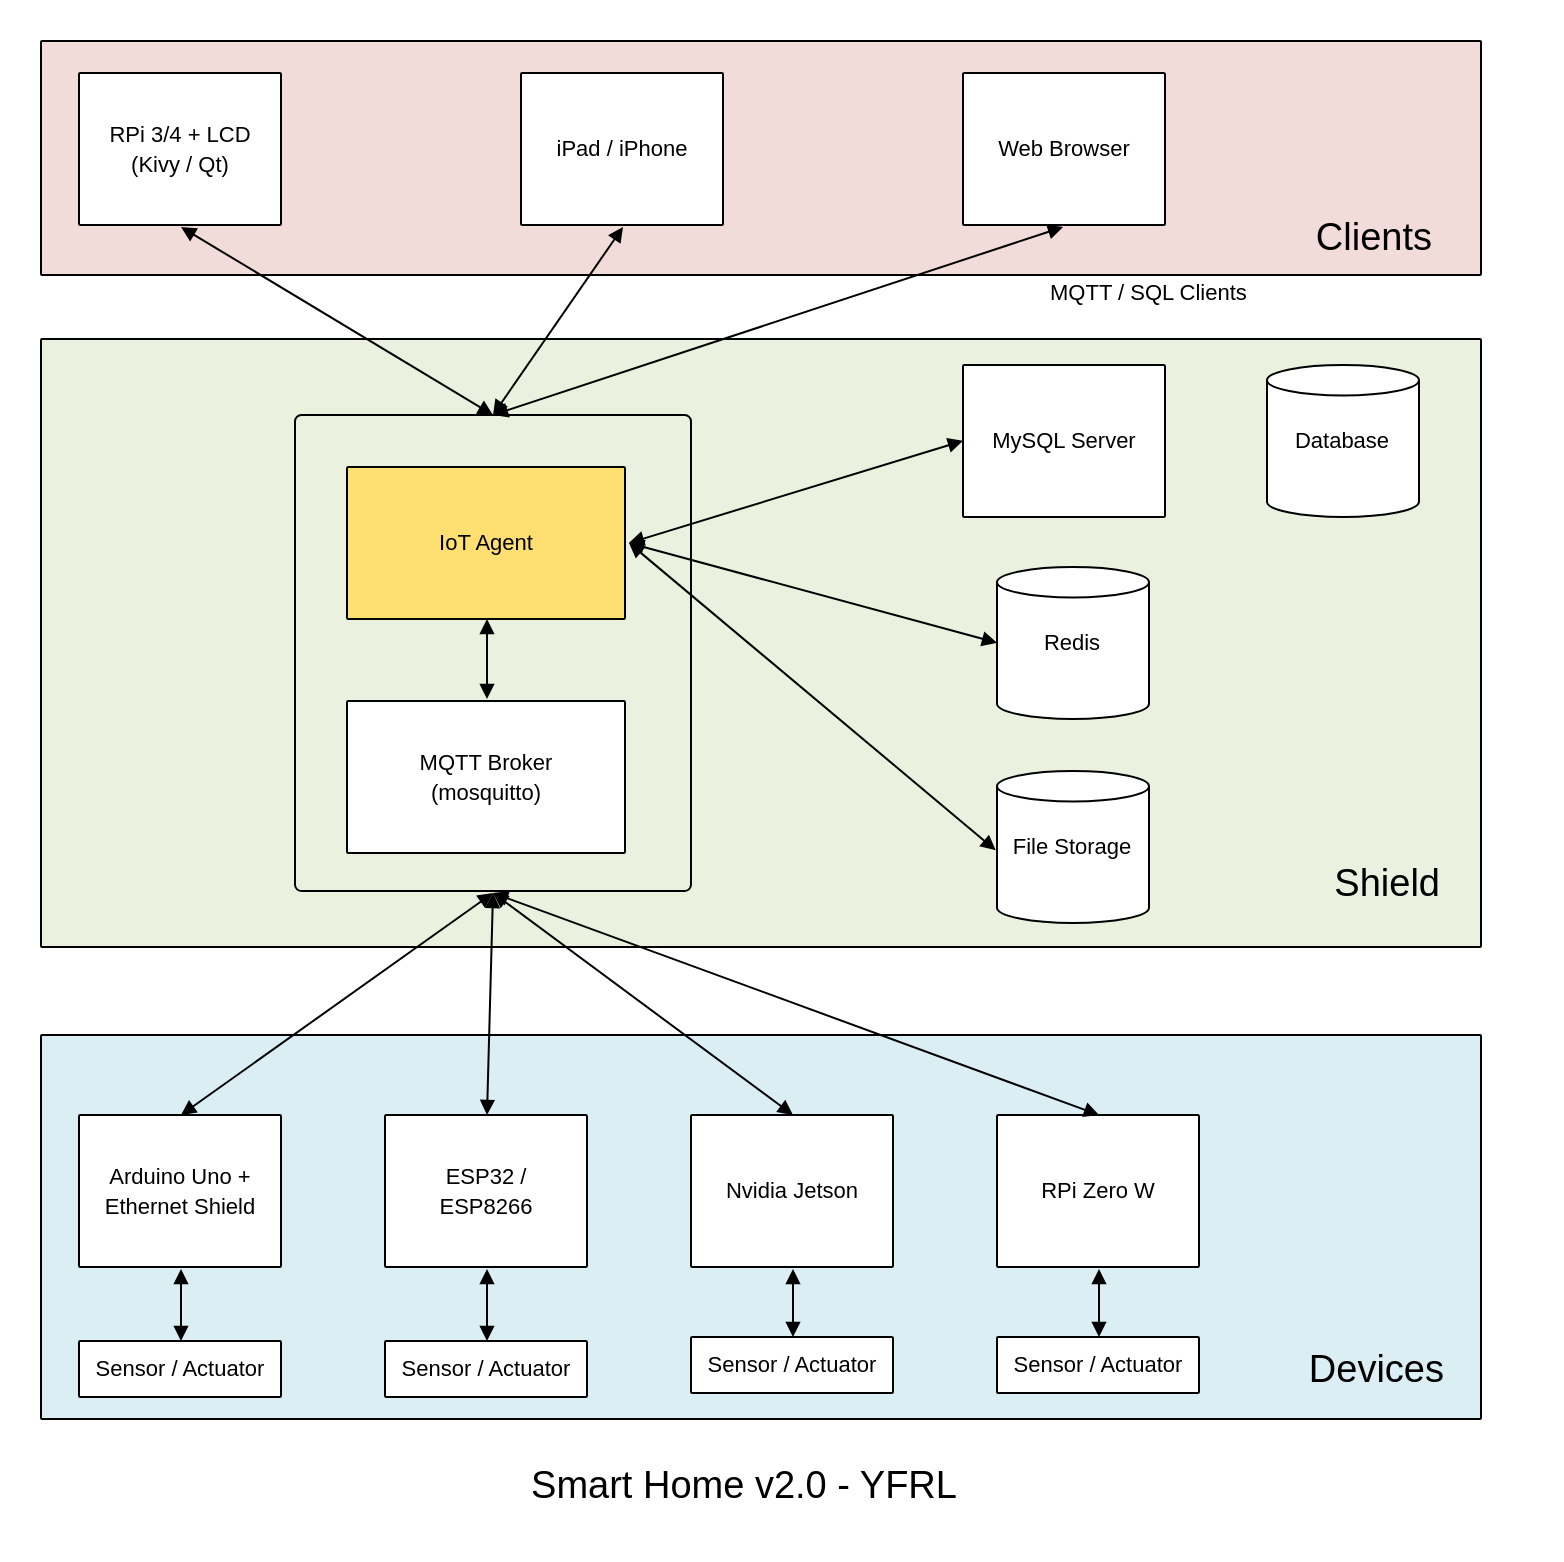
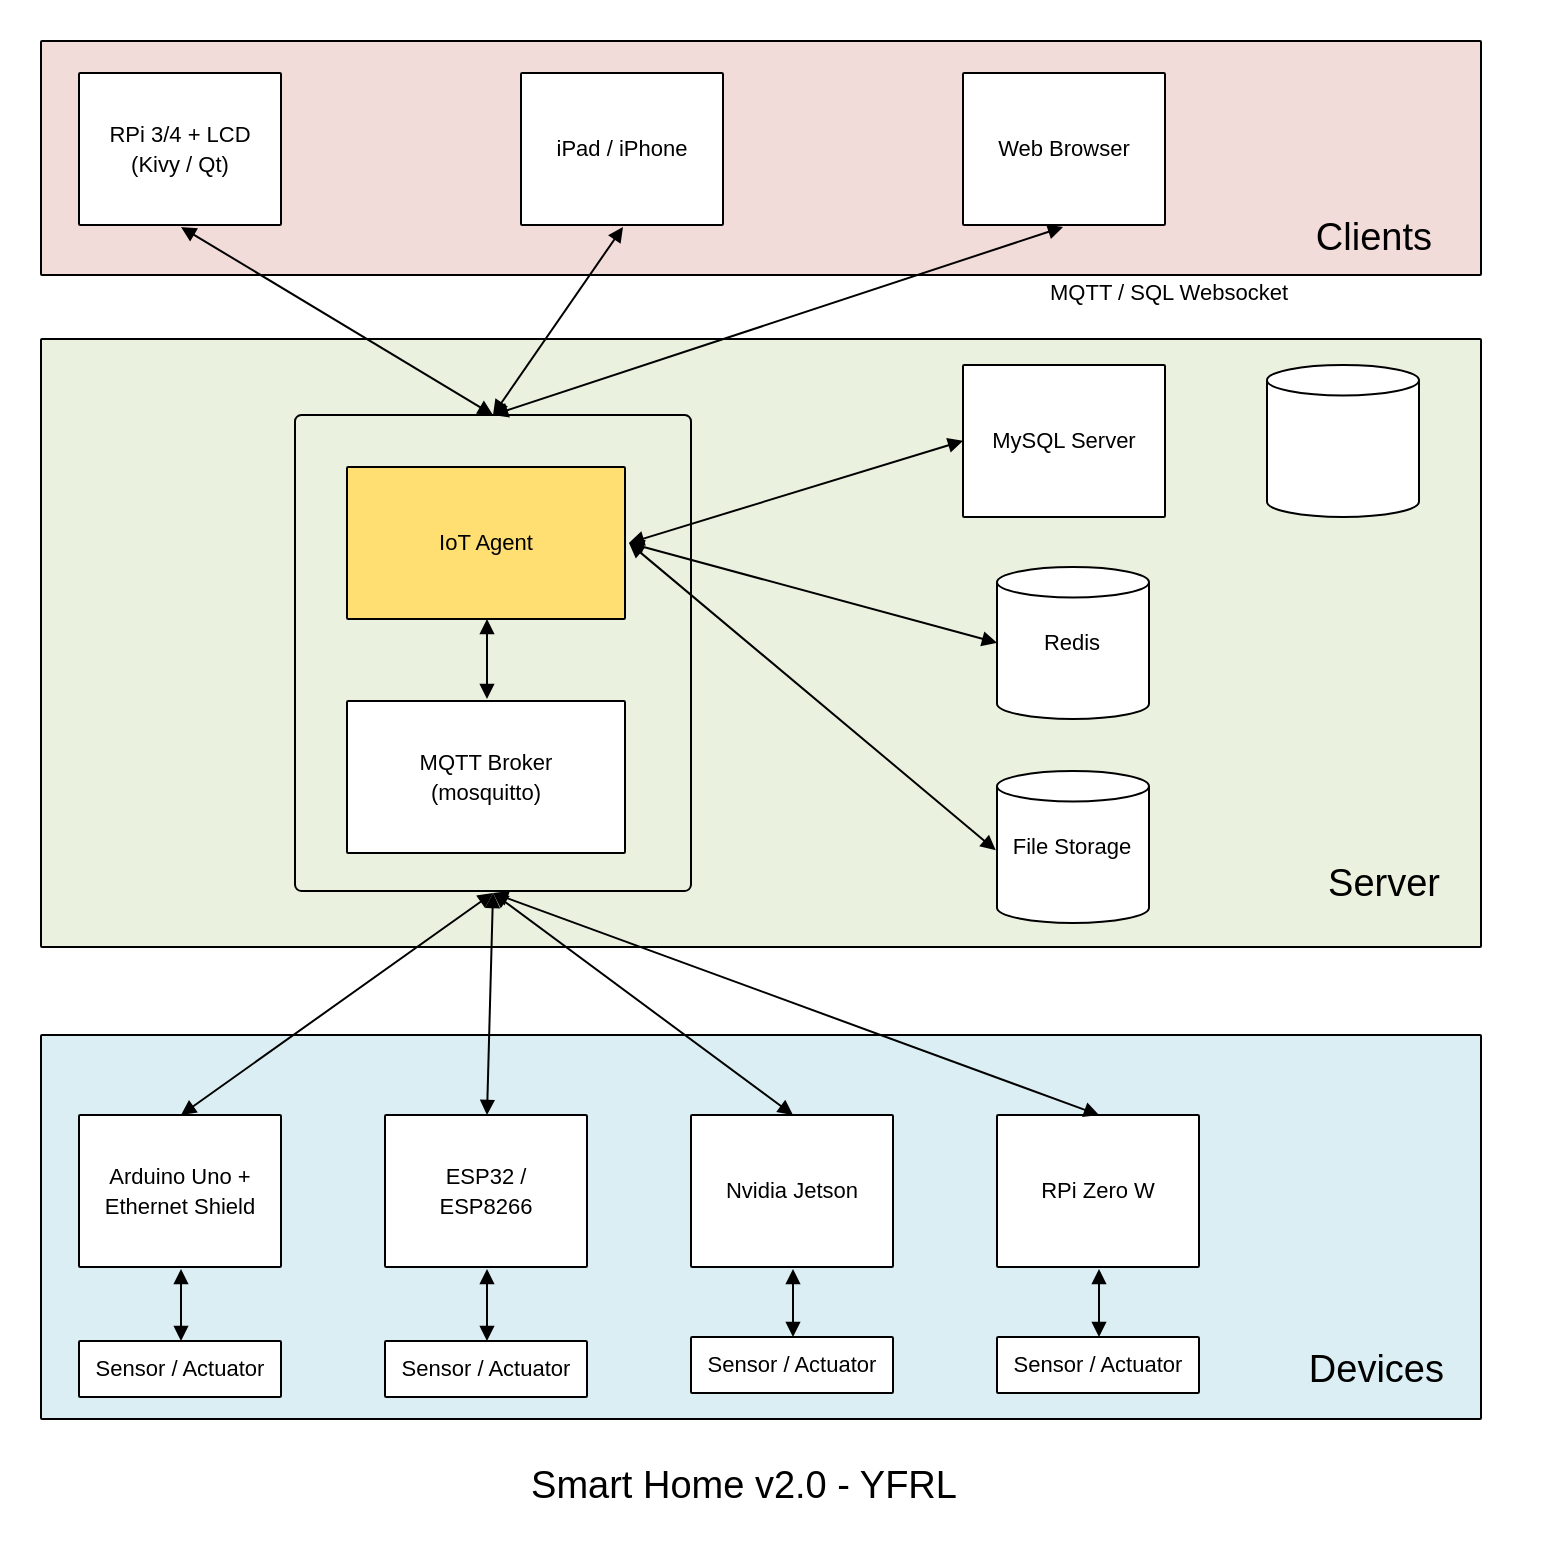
node "MQTT / SQL Clients": label "MQTT / SQL Clients" -> "MQTT / SQL Websocket"
node "Database": removed
node "Shield": label "Shield" -> "Server"
